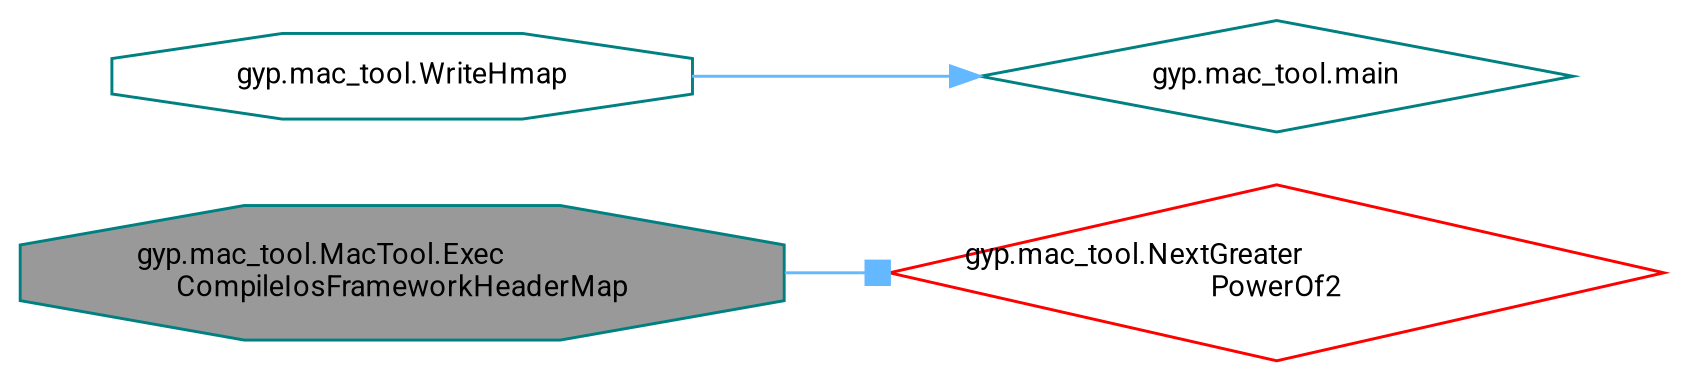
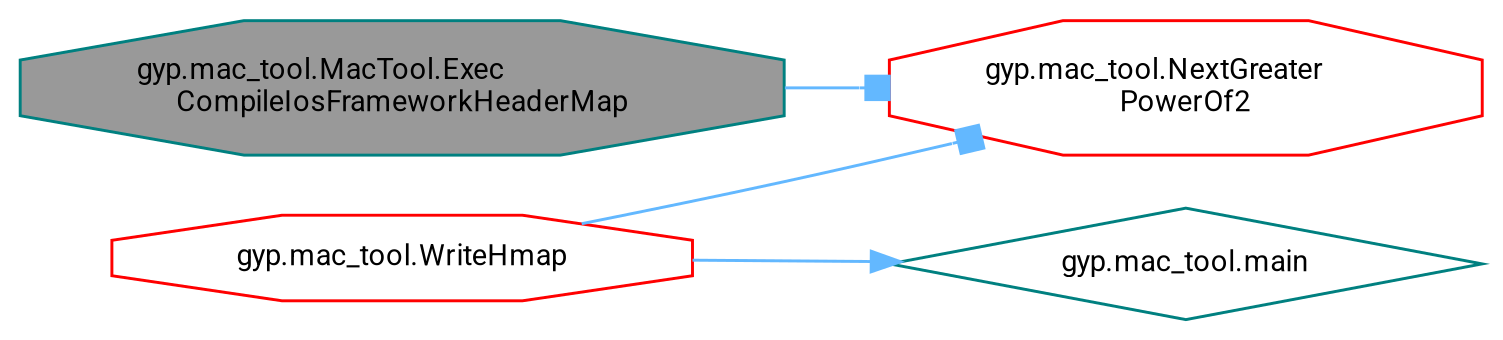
node "gyp.mac_tool.WriteHmap": color teal -> red
edge "gyp.mac_tool.WriteHmap" -> "gyp.mac_tool.NextGreater PowerOf2": added
node "gyp.mac_tool.NextGreater PowerOf2": shape diamond -> octagon
